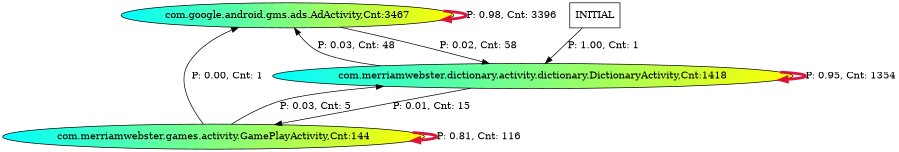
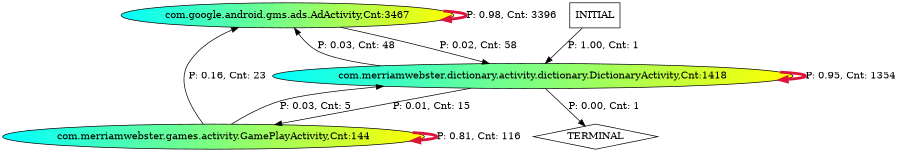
edge "com.merriamwebster.games.activity.GamePlayActivity,Cnt:144" -> "com.google.android.gms.ads.AdActivity,Cnt:3467": label "P: 0.00, Cnt: 1" -> "P: 0.16, Cnt: 23"
node "TERMINAL": added
